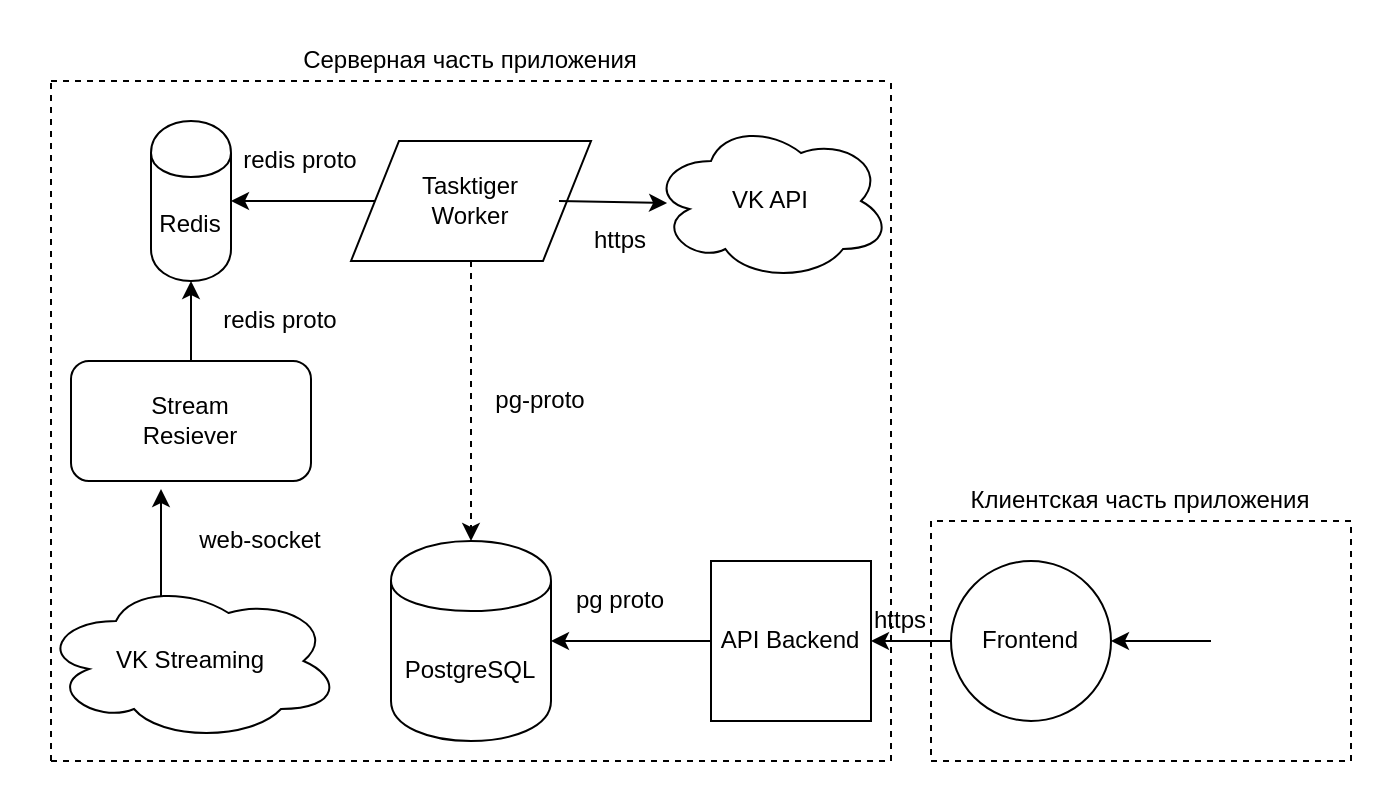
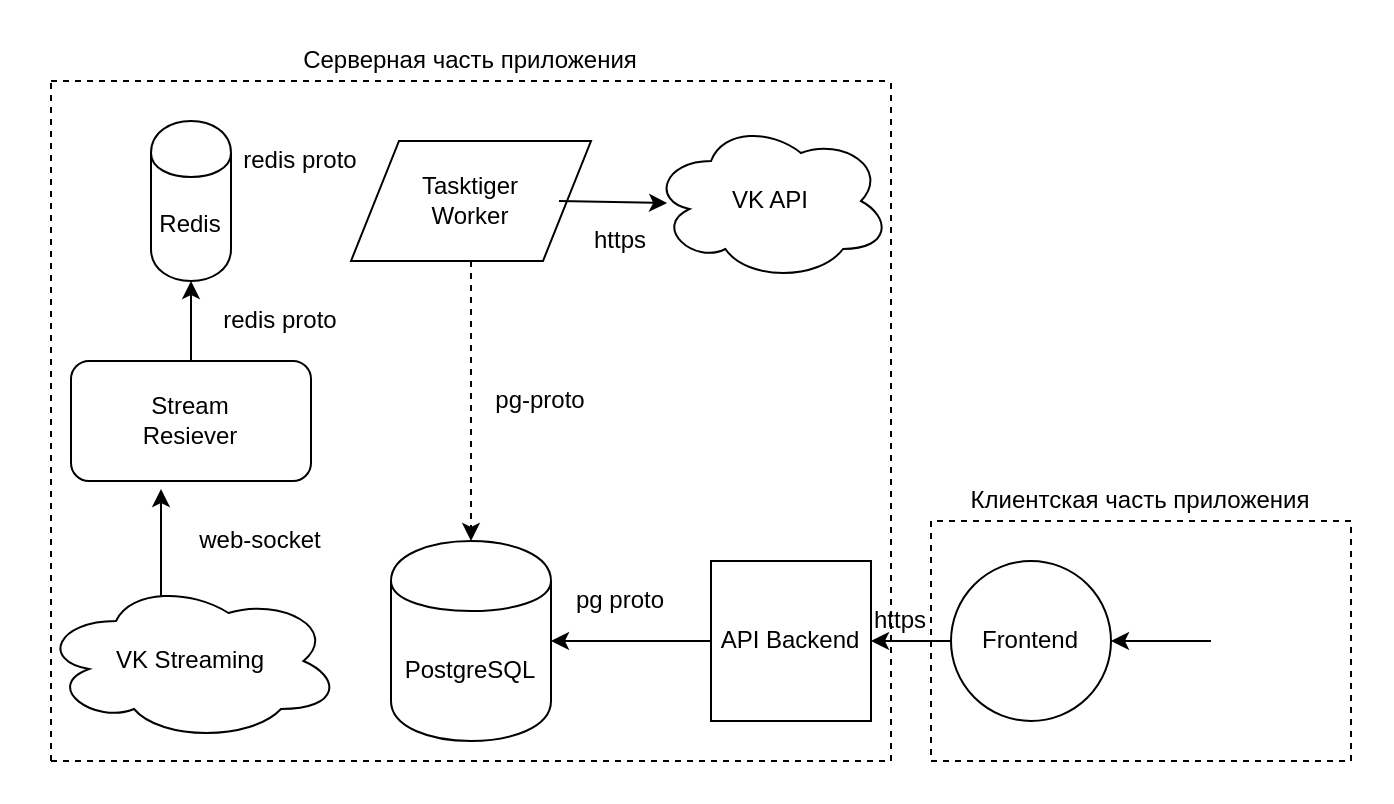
edge "Tasktiger Worker" -> "Redis": removed
